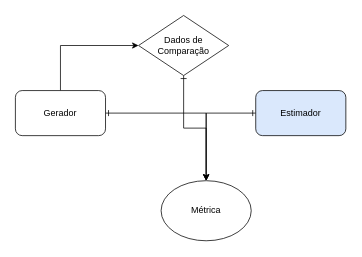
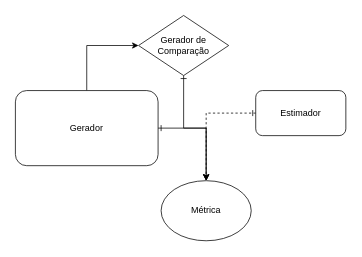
node "Dados de Comparação": label "Dados de Comparação" -> "Gerador de Comparação"
node "Gerador": size 90x45 -> 143x75
edge "Estimador" -- "Métrica": style solid -> dashed
node "Estimador": fillcolor #dae8fc -> #ffffff
